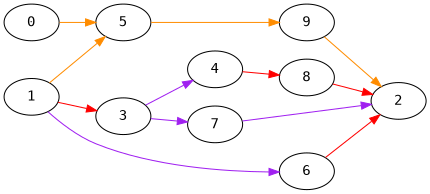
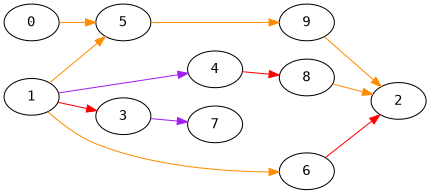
edge "8" -> "2": color red -> darkorange
edge "3" -> "4": now "1" -> "4"
edge "7" -> "2": removed
edge "1" -> "6": color purple -> darkorange
